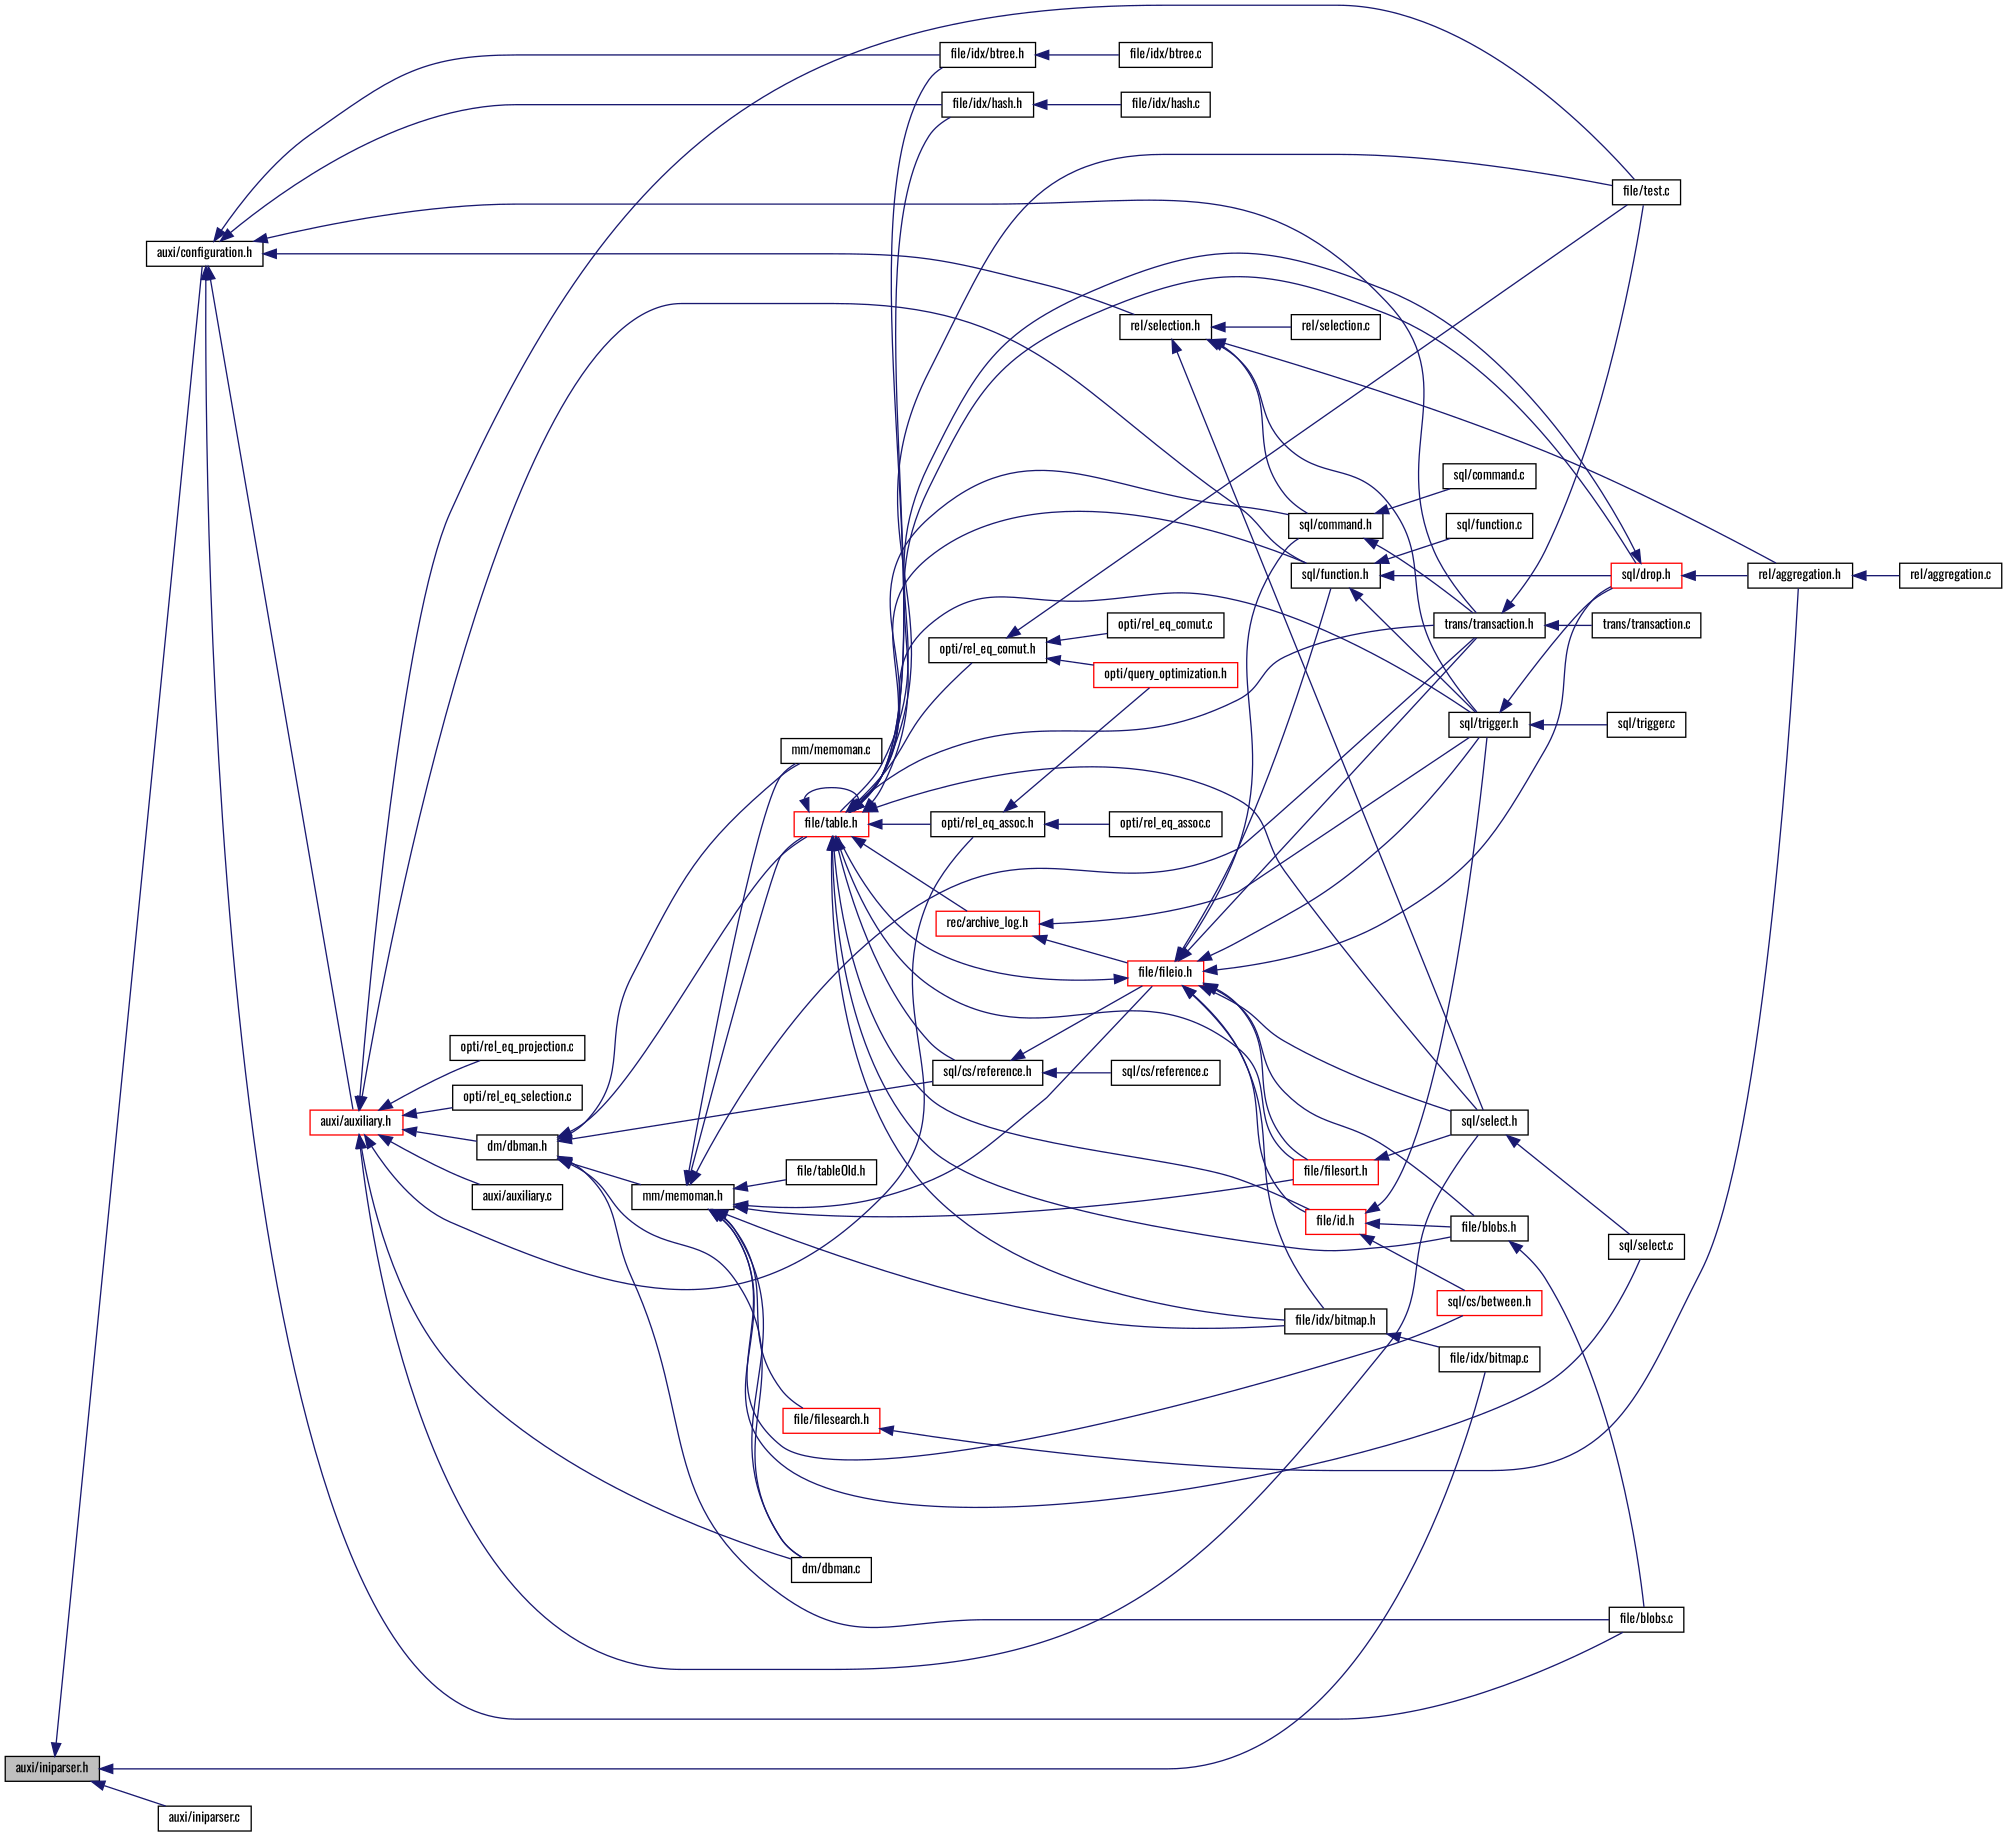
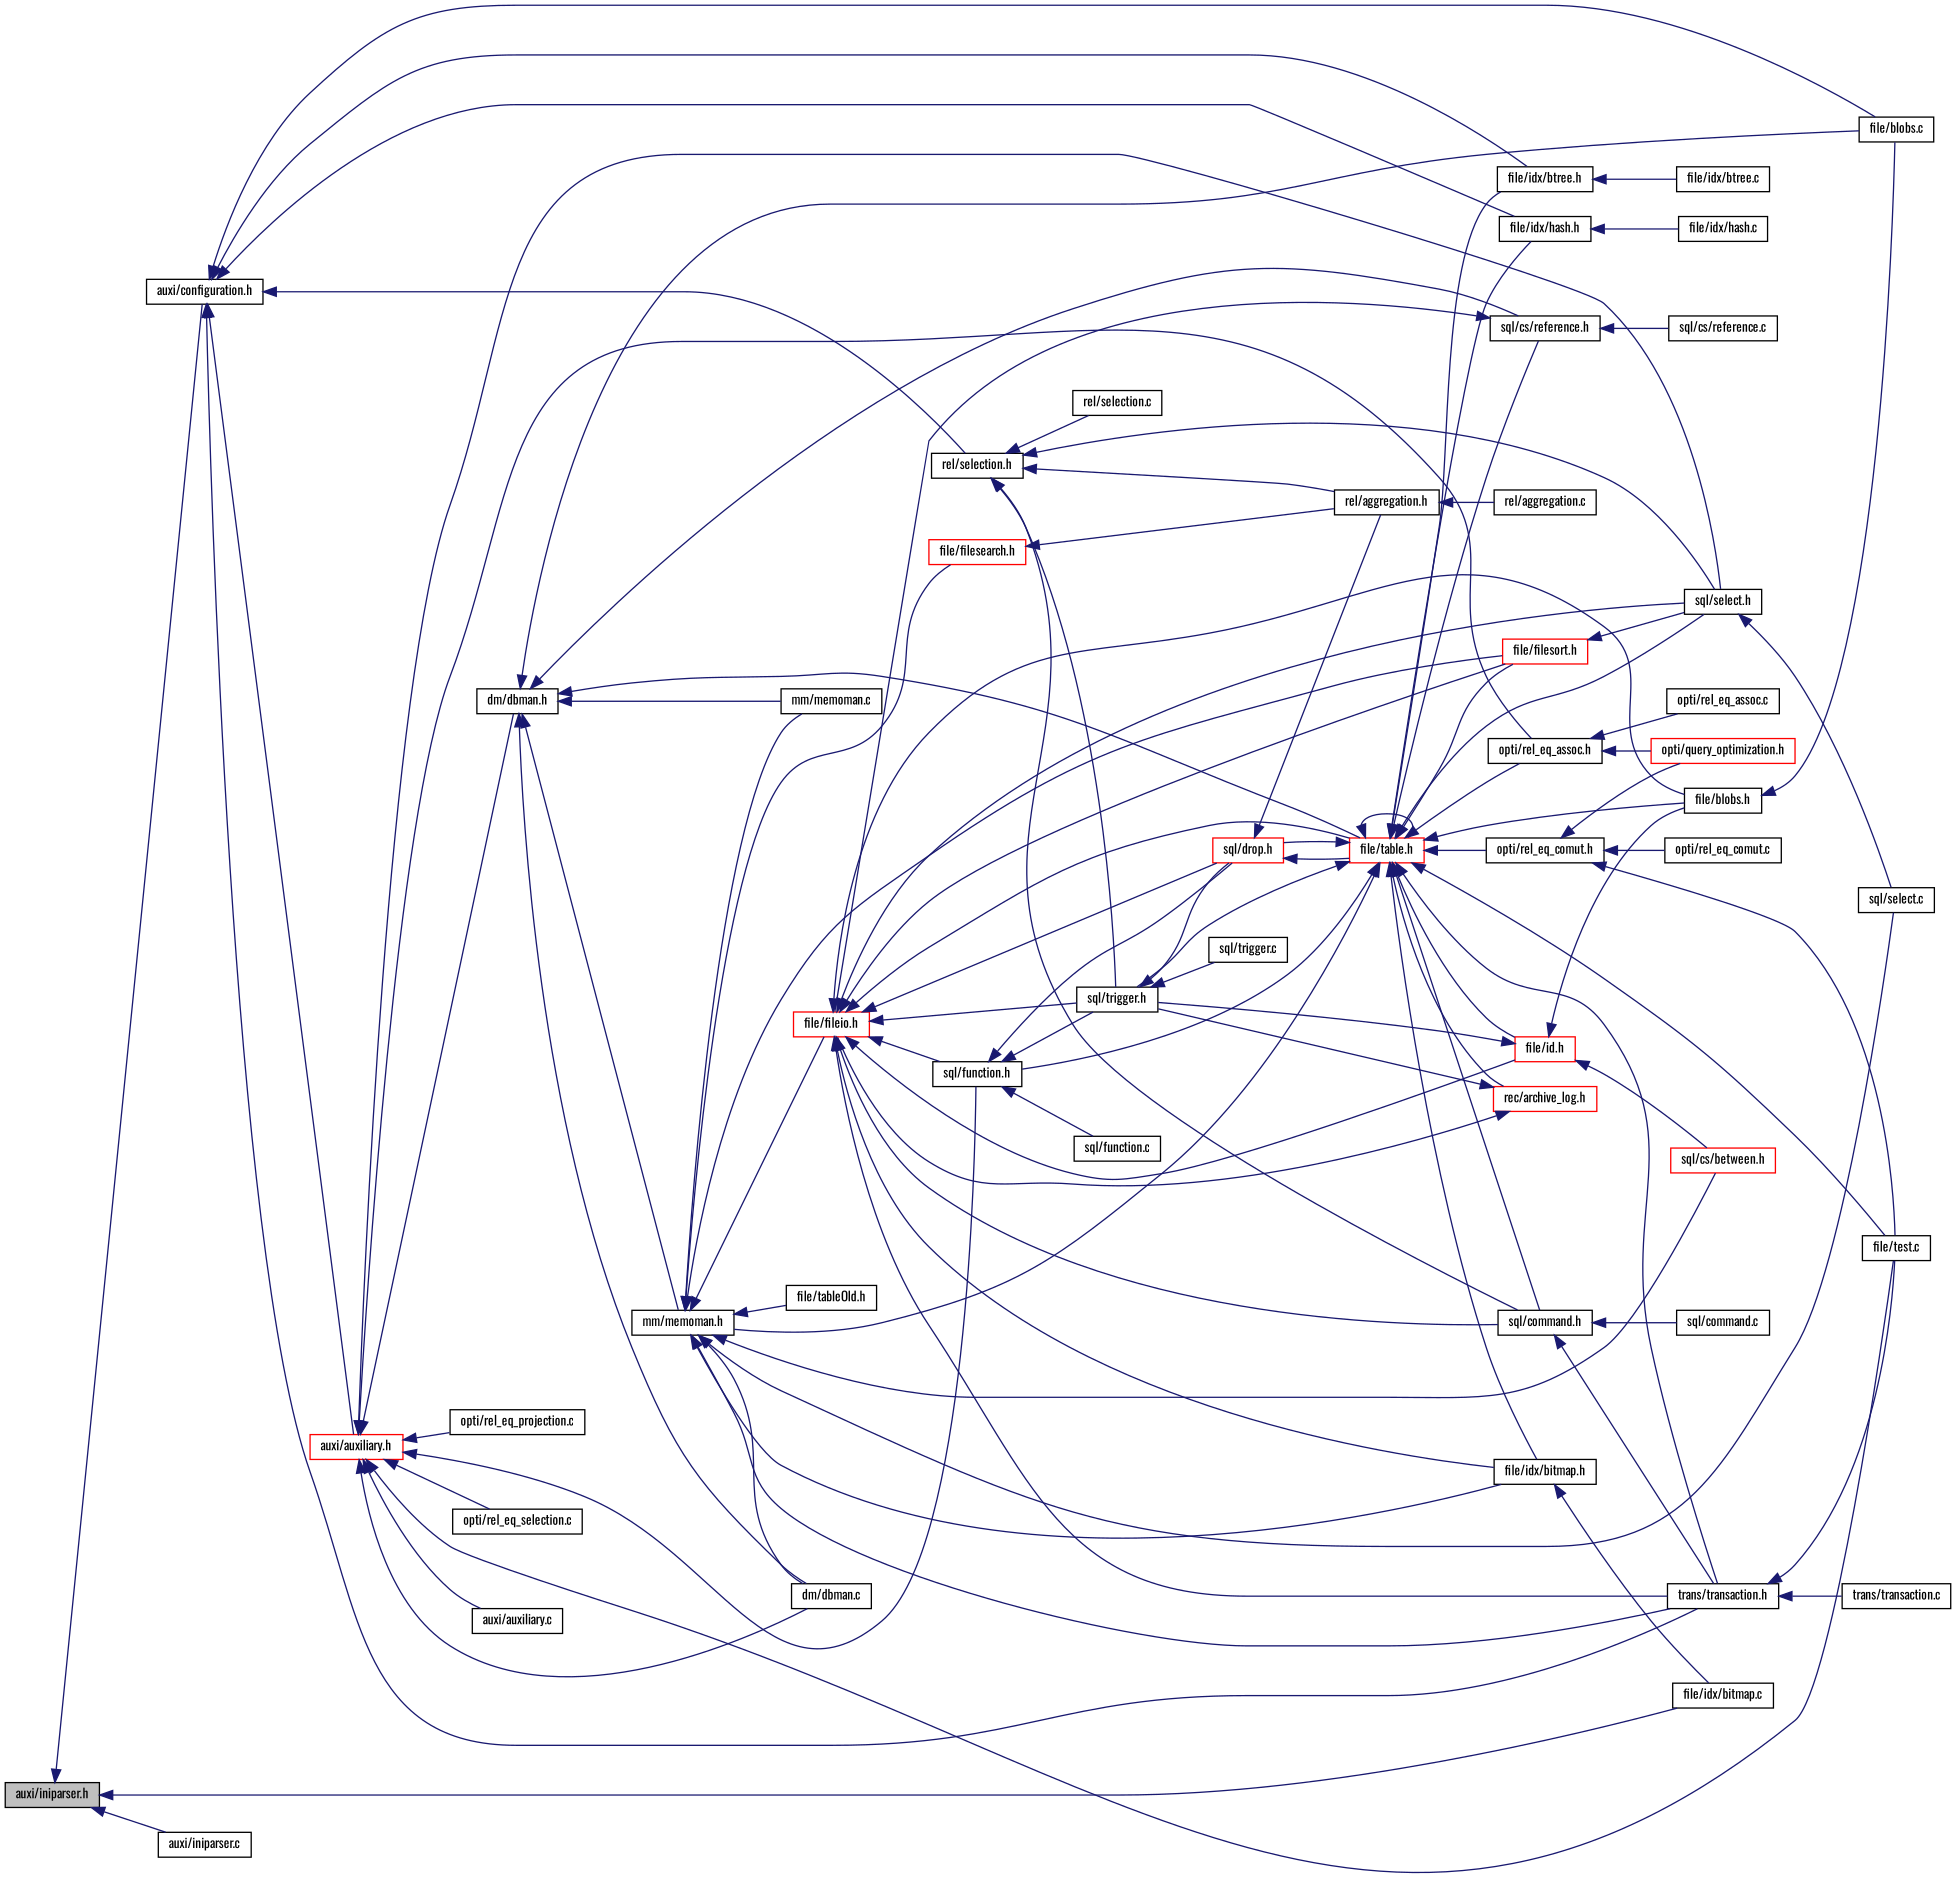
edge "file/table.h" -> "mm/memoman.h": reversed
